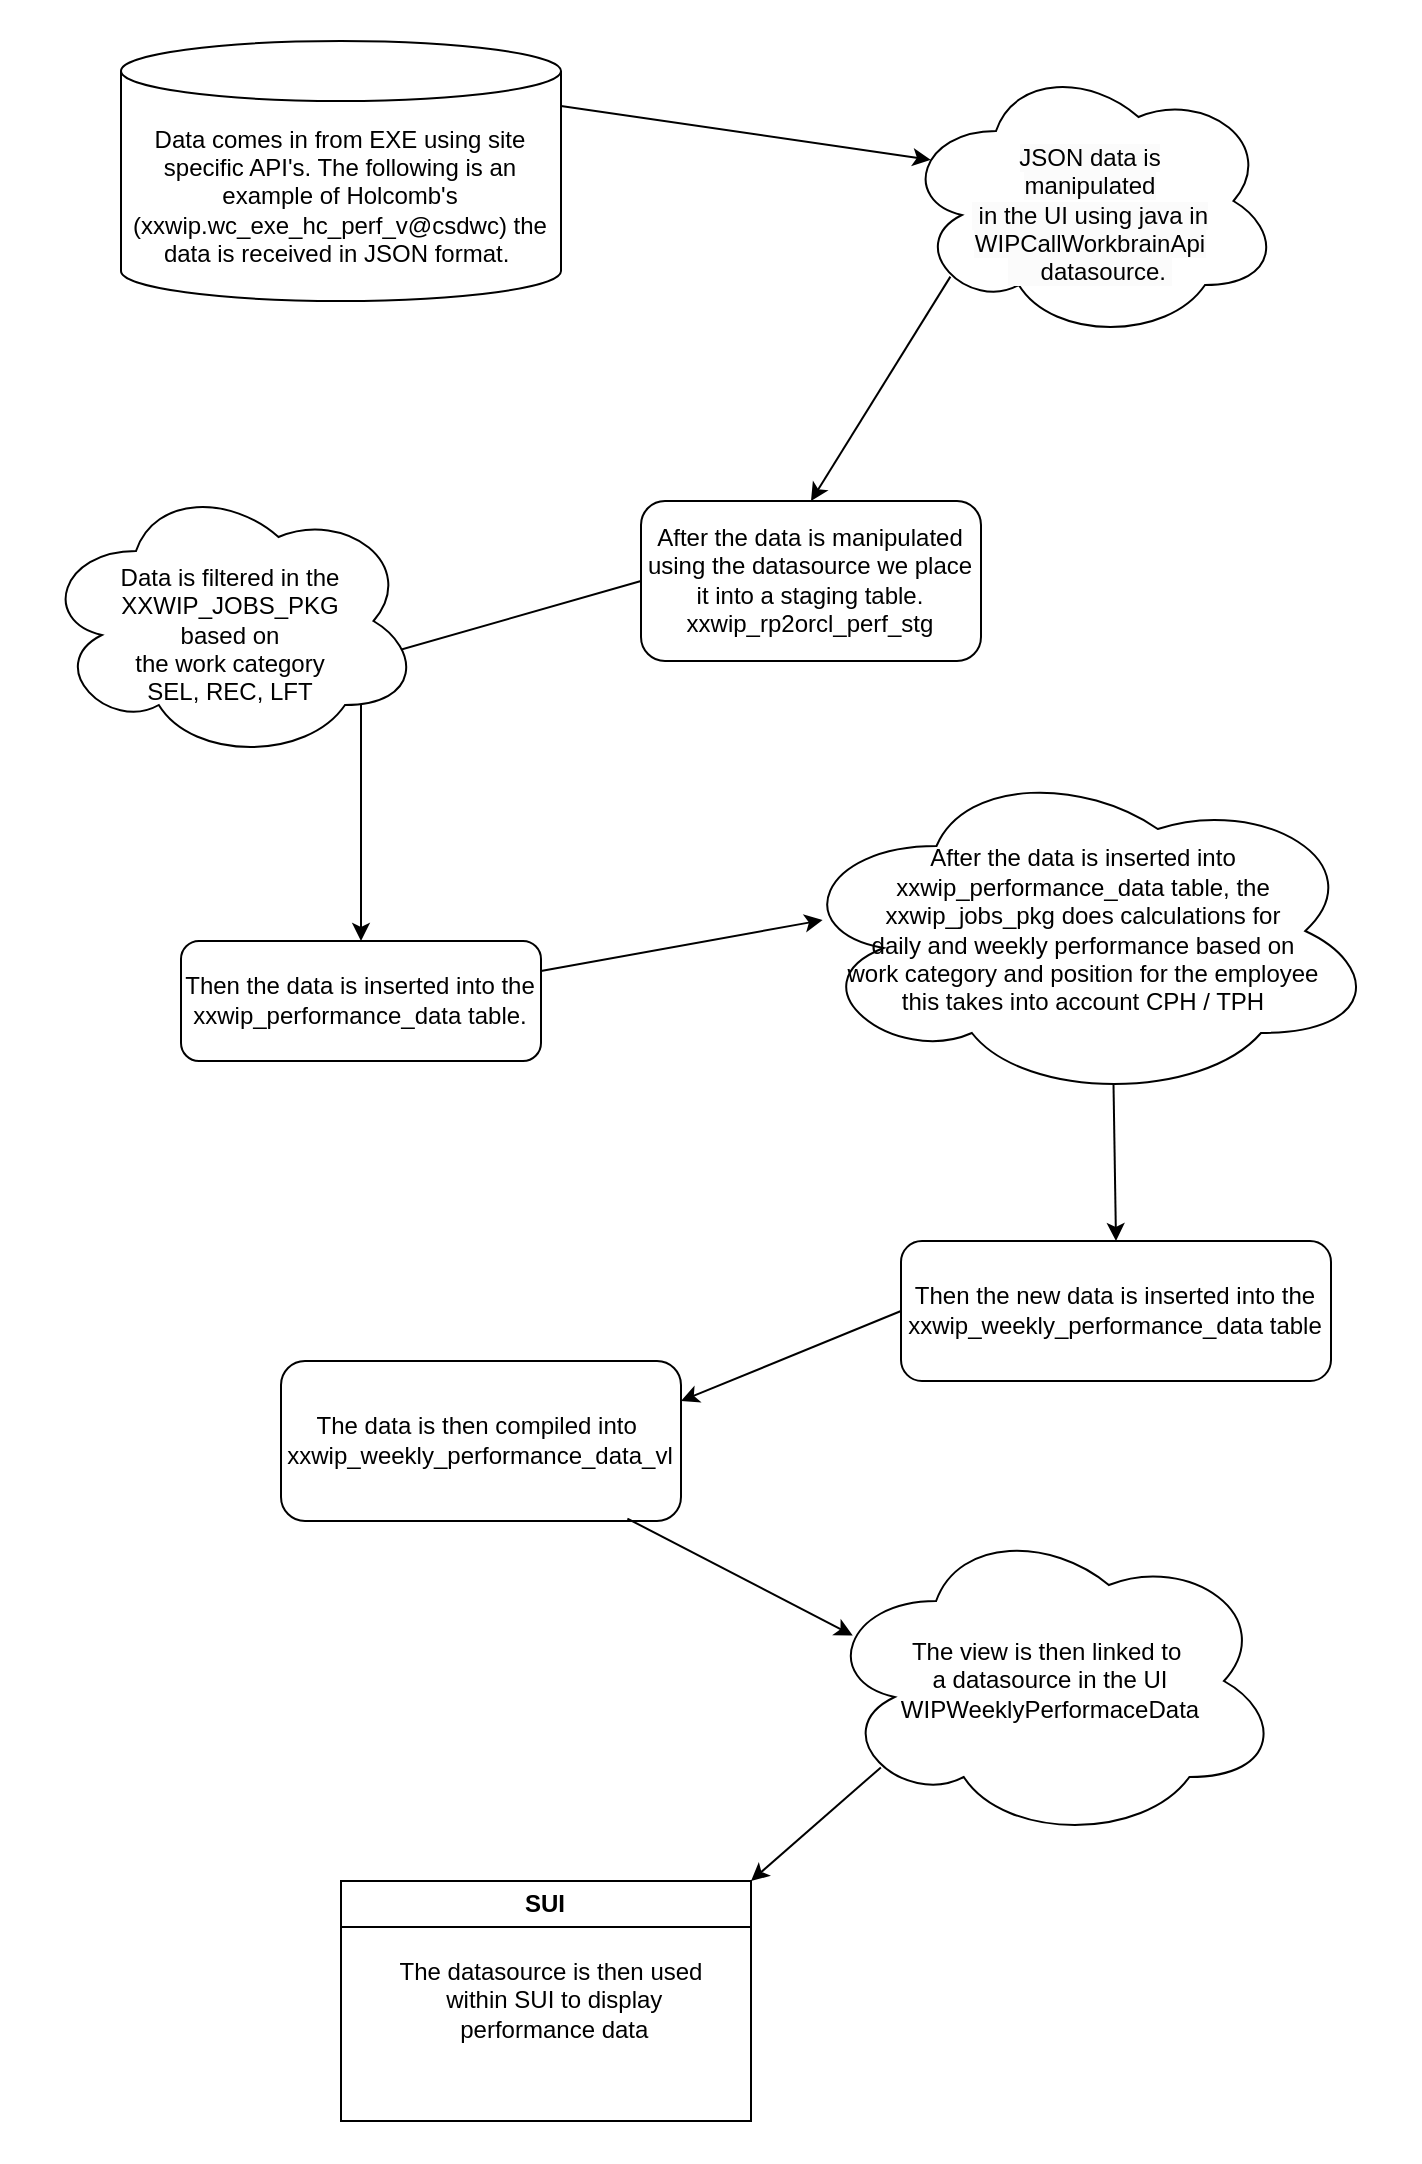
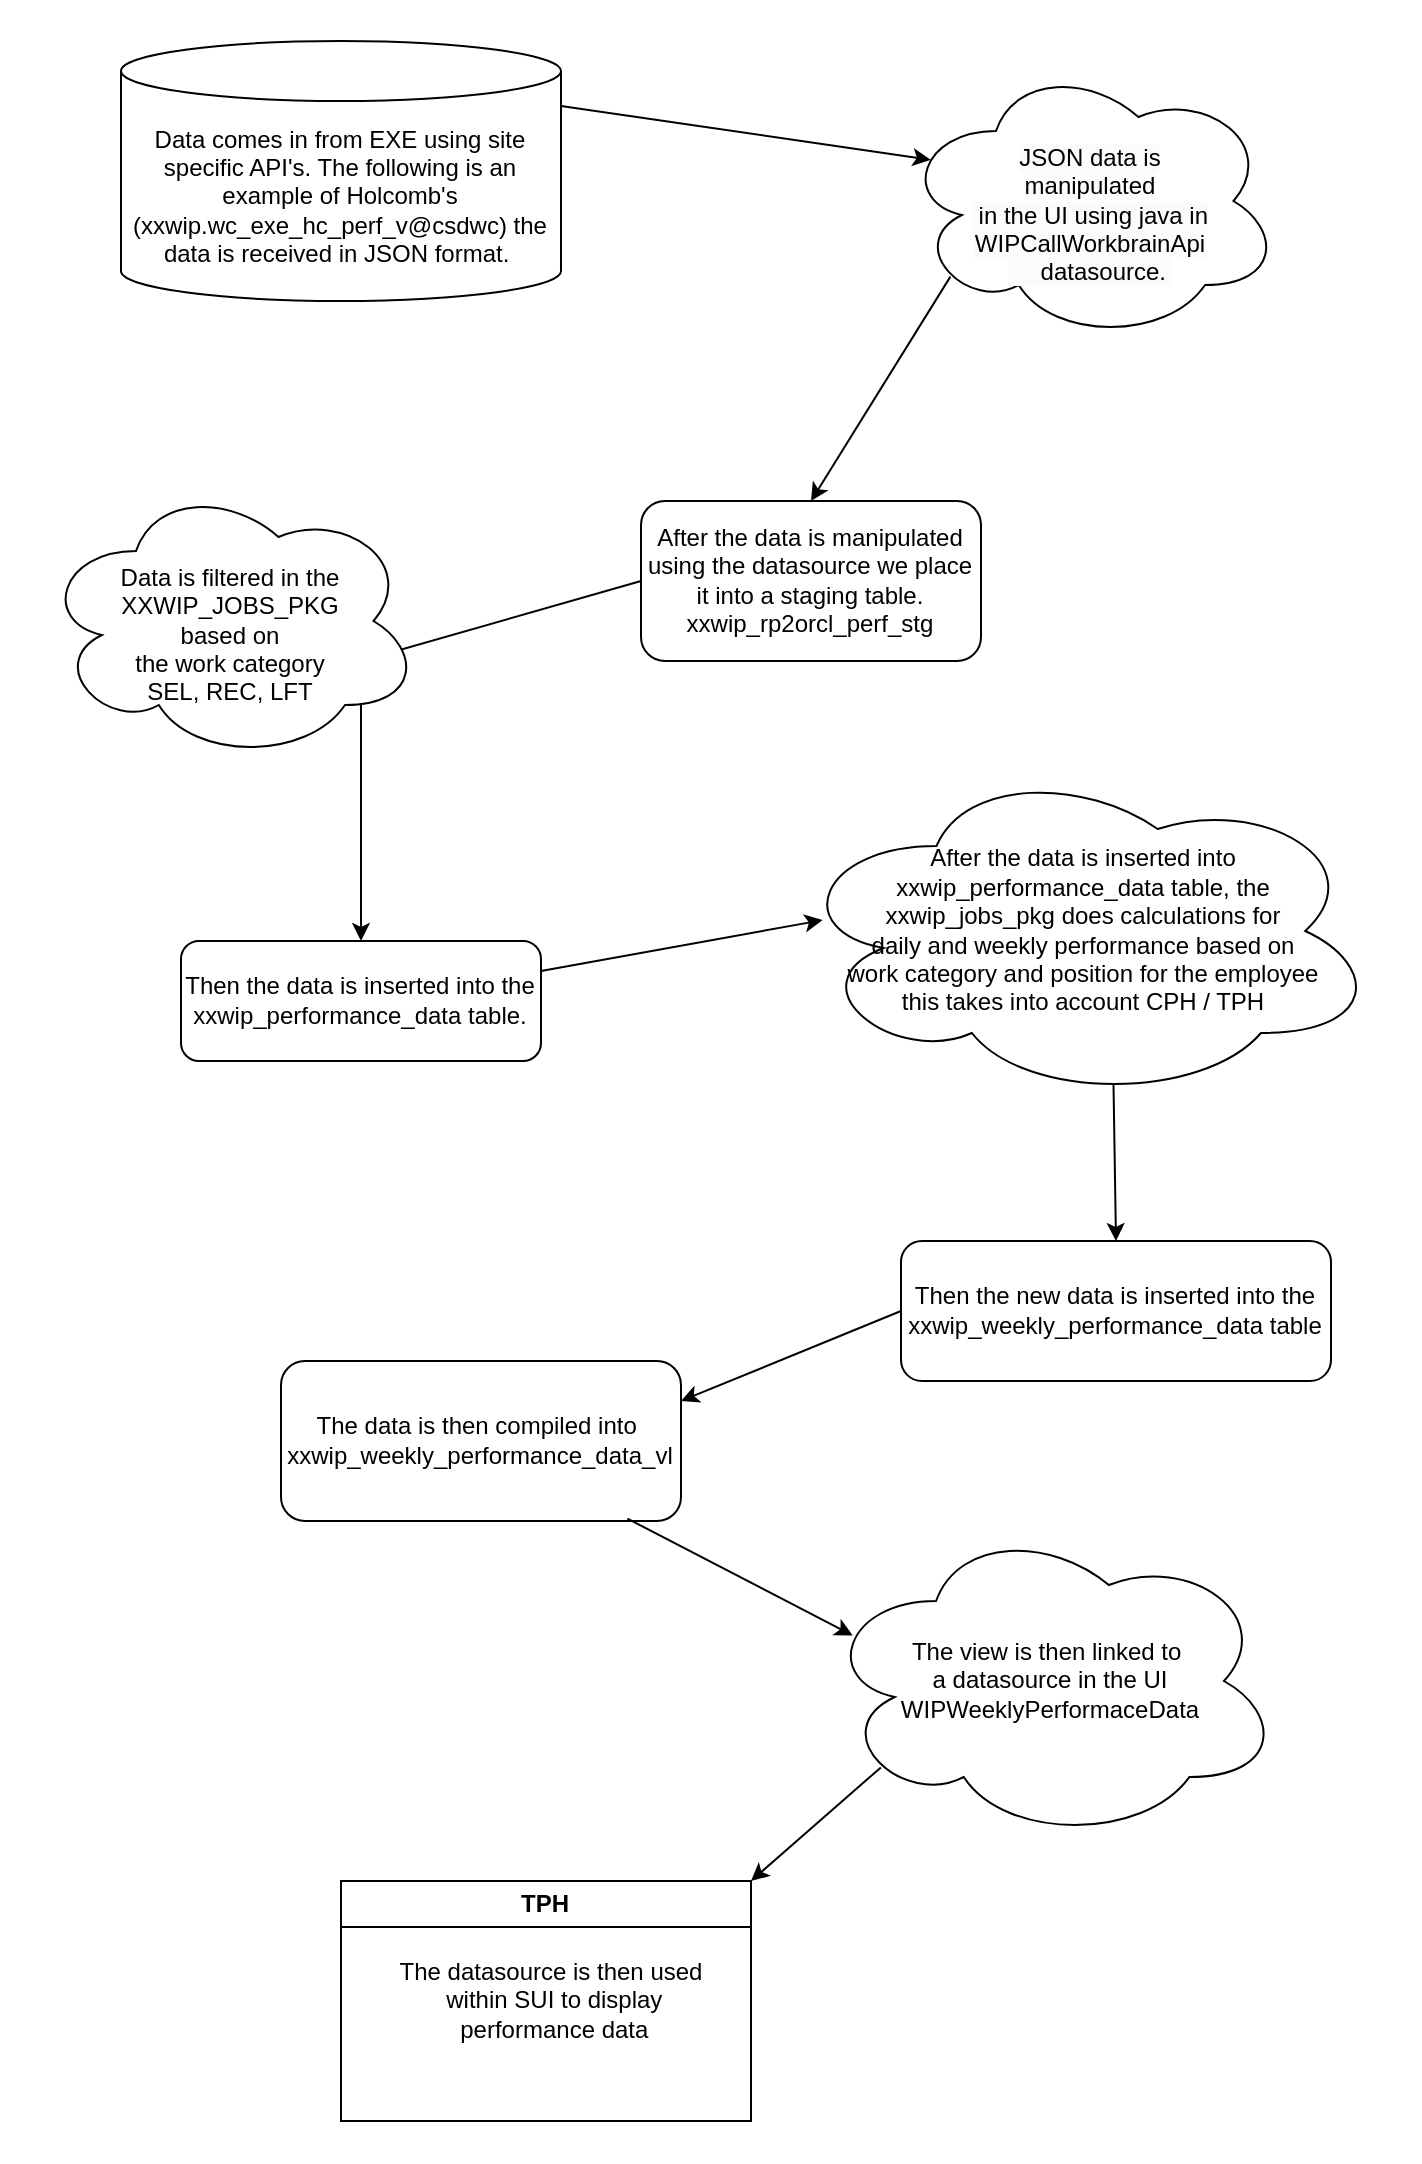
node "SUI": label "SUI" -> "TPH"
